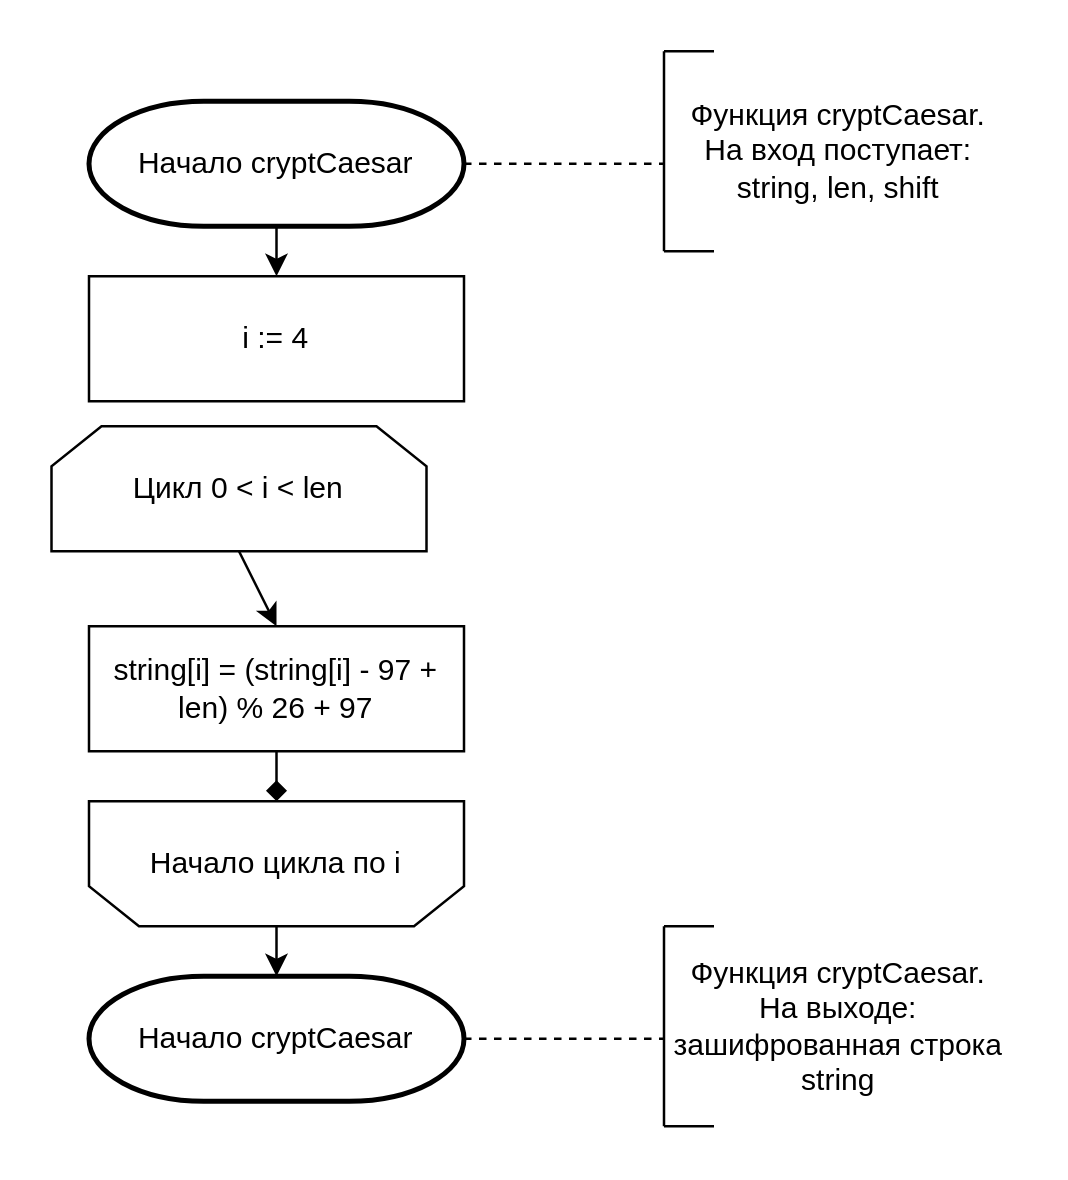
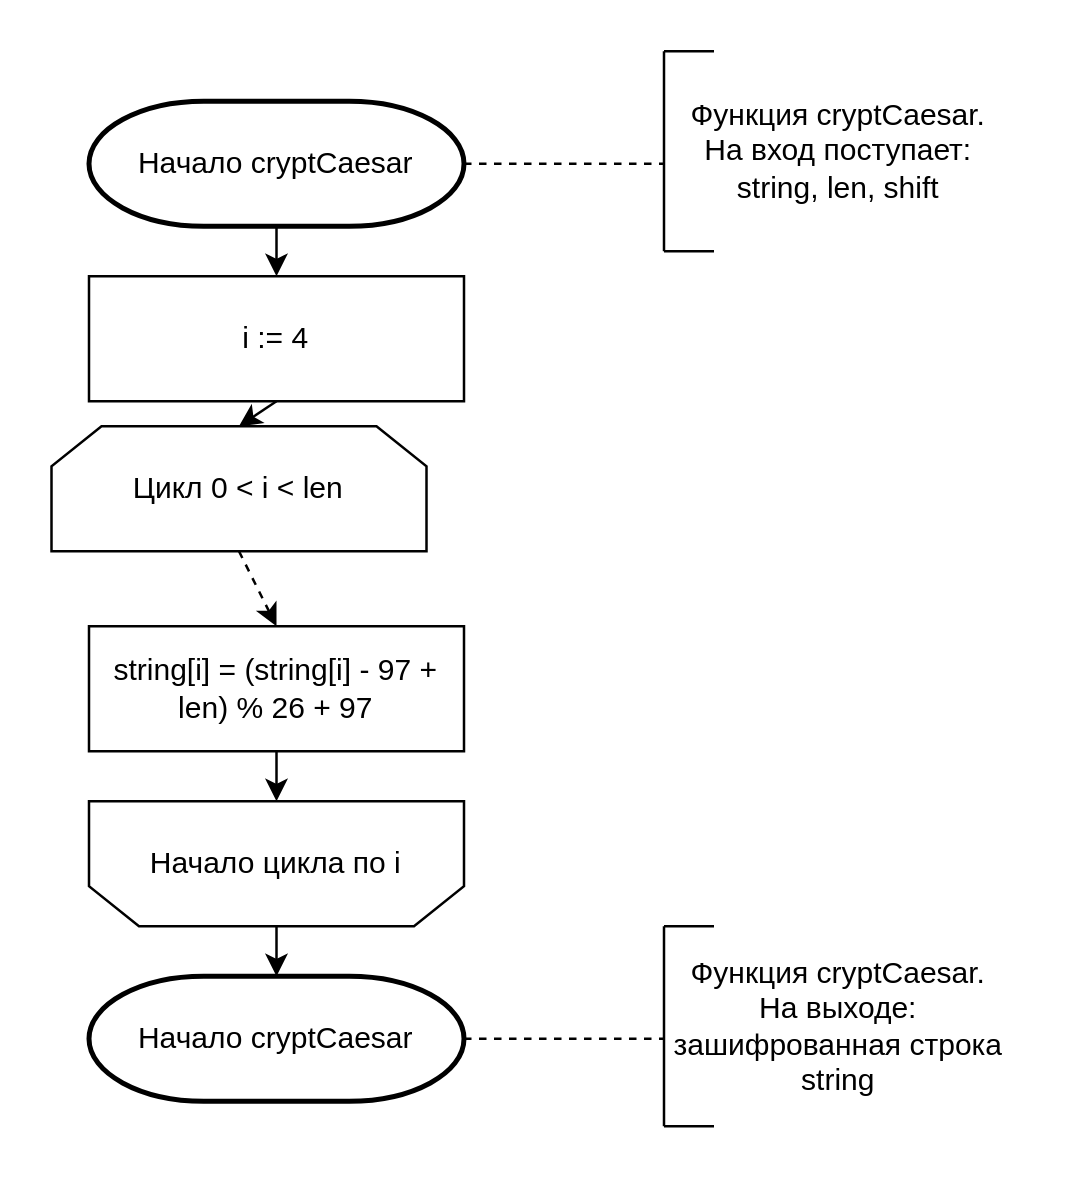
edge "i := 4" -> "Цикл 0 < i < len": added
edge "Цикл 0 < i < len" -> "string[i] = (string[i] - 97 + len) % 26 + 97": style solid -> dashed
edge "string[i] = (string[i] - 97 + len) % 26 + 97" -> "Начало цикла по i": arrowhead diamond -> classic
